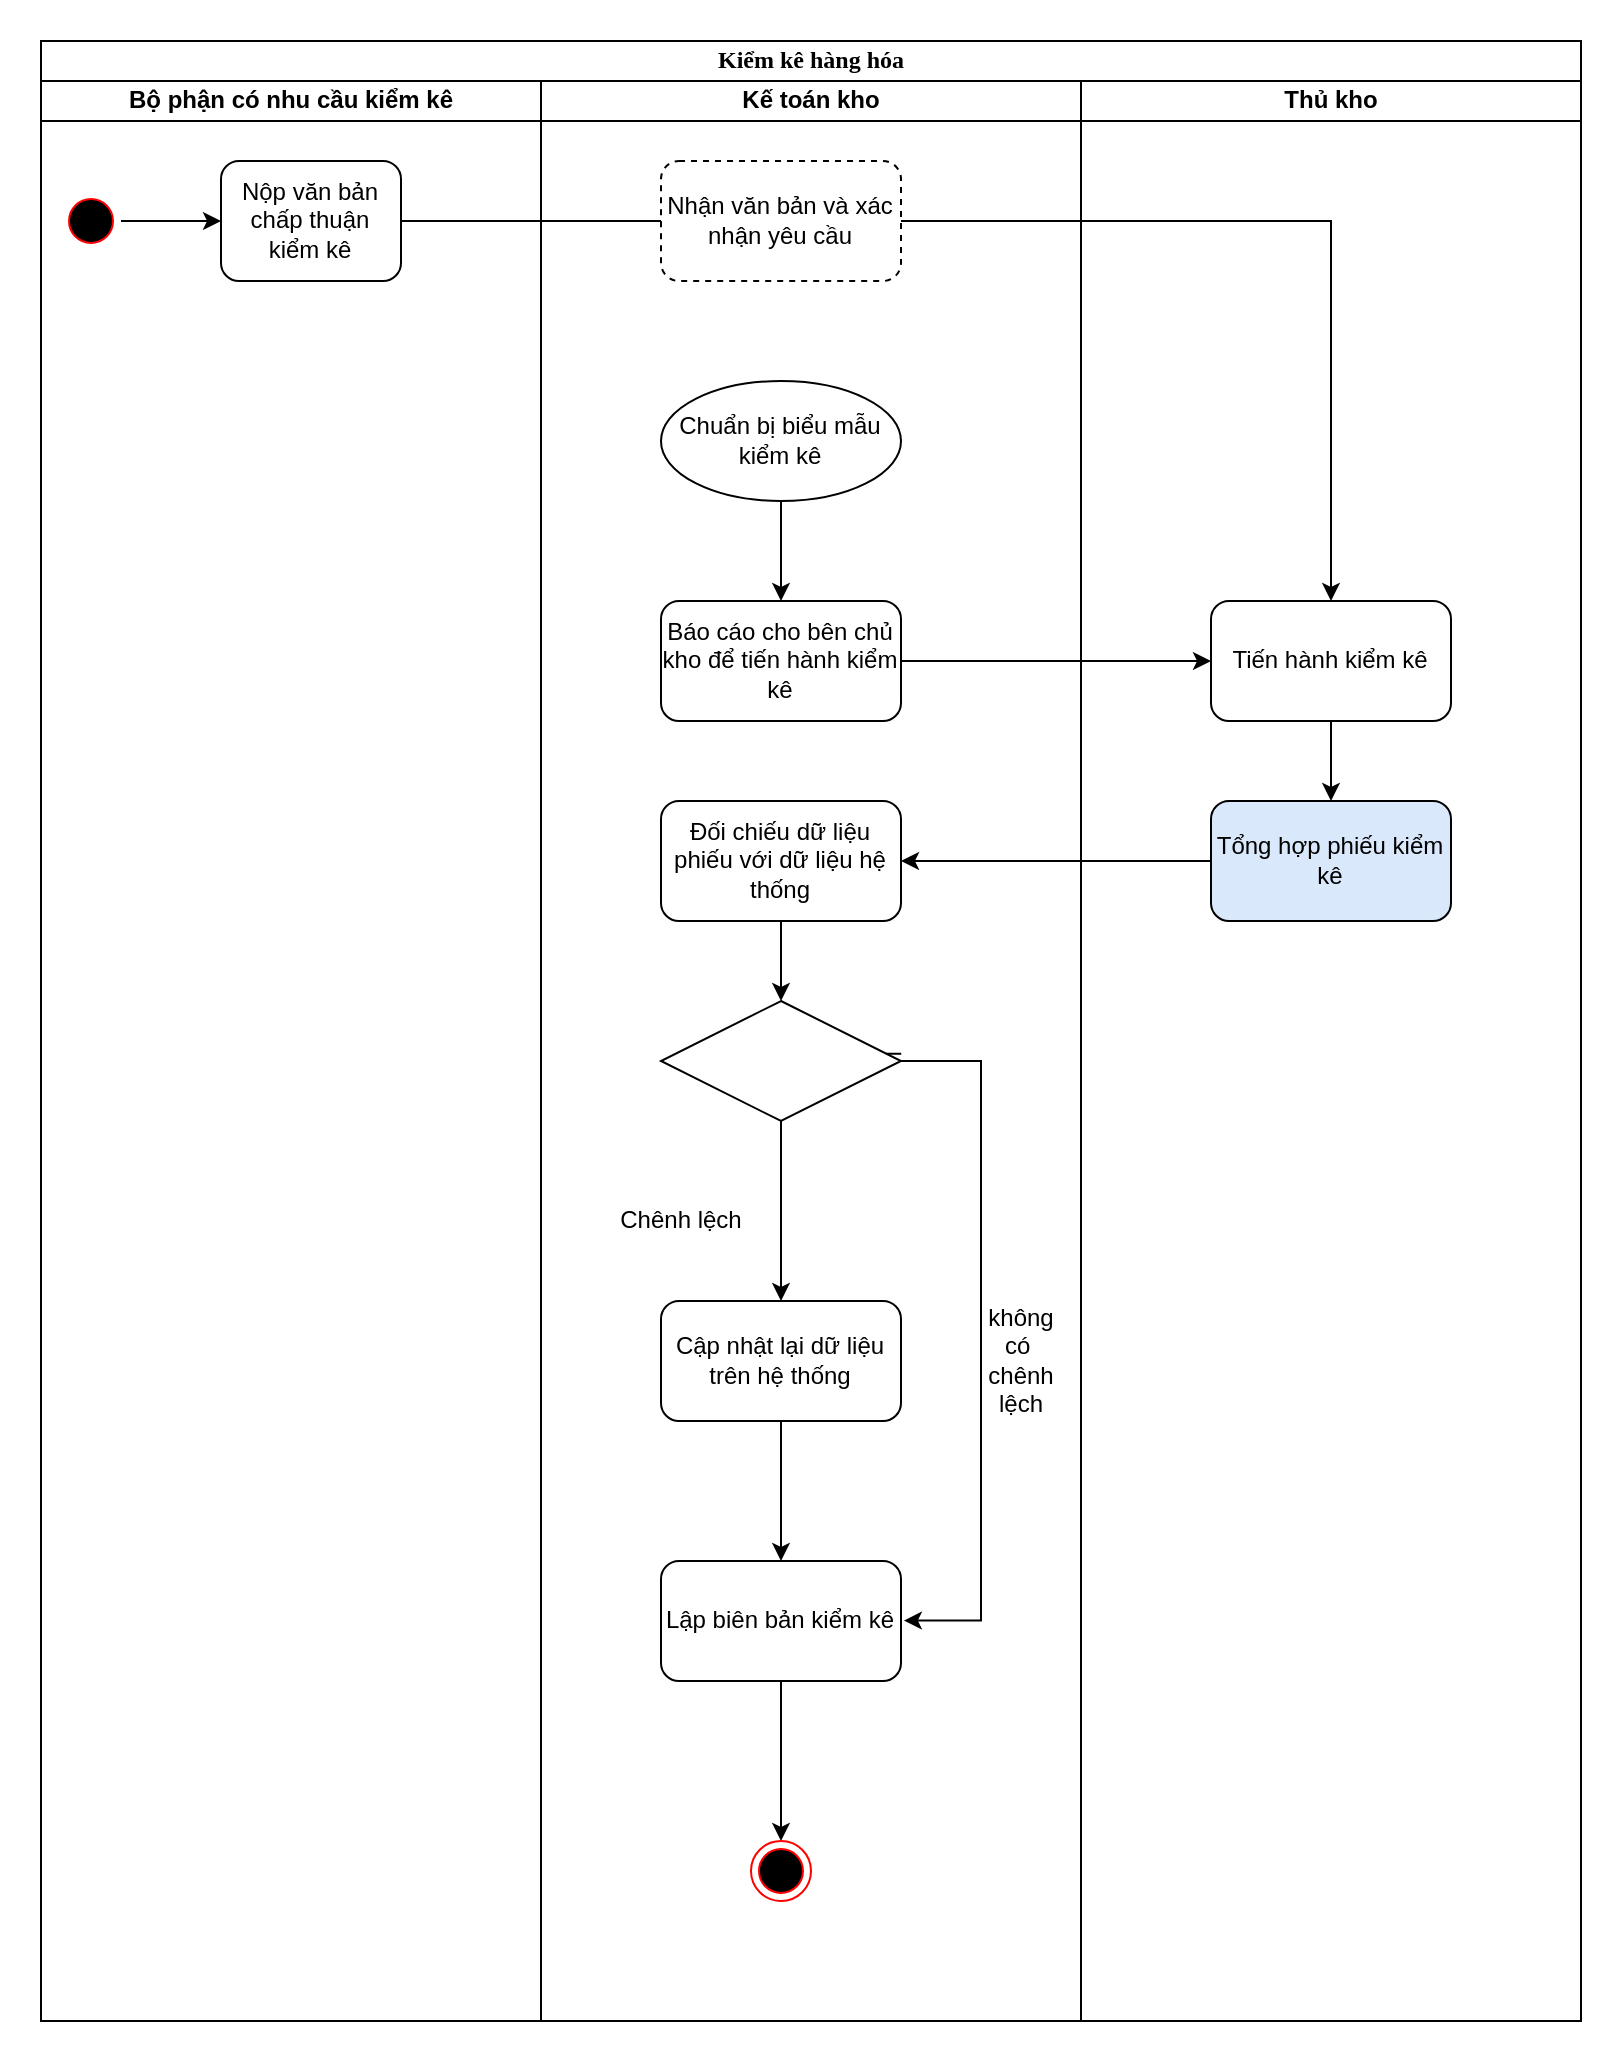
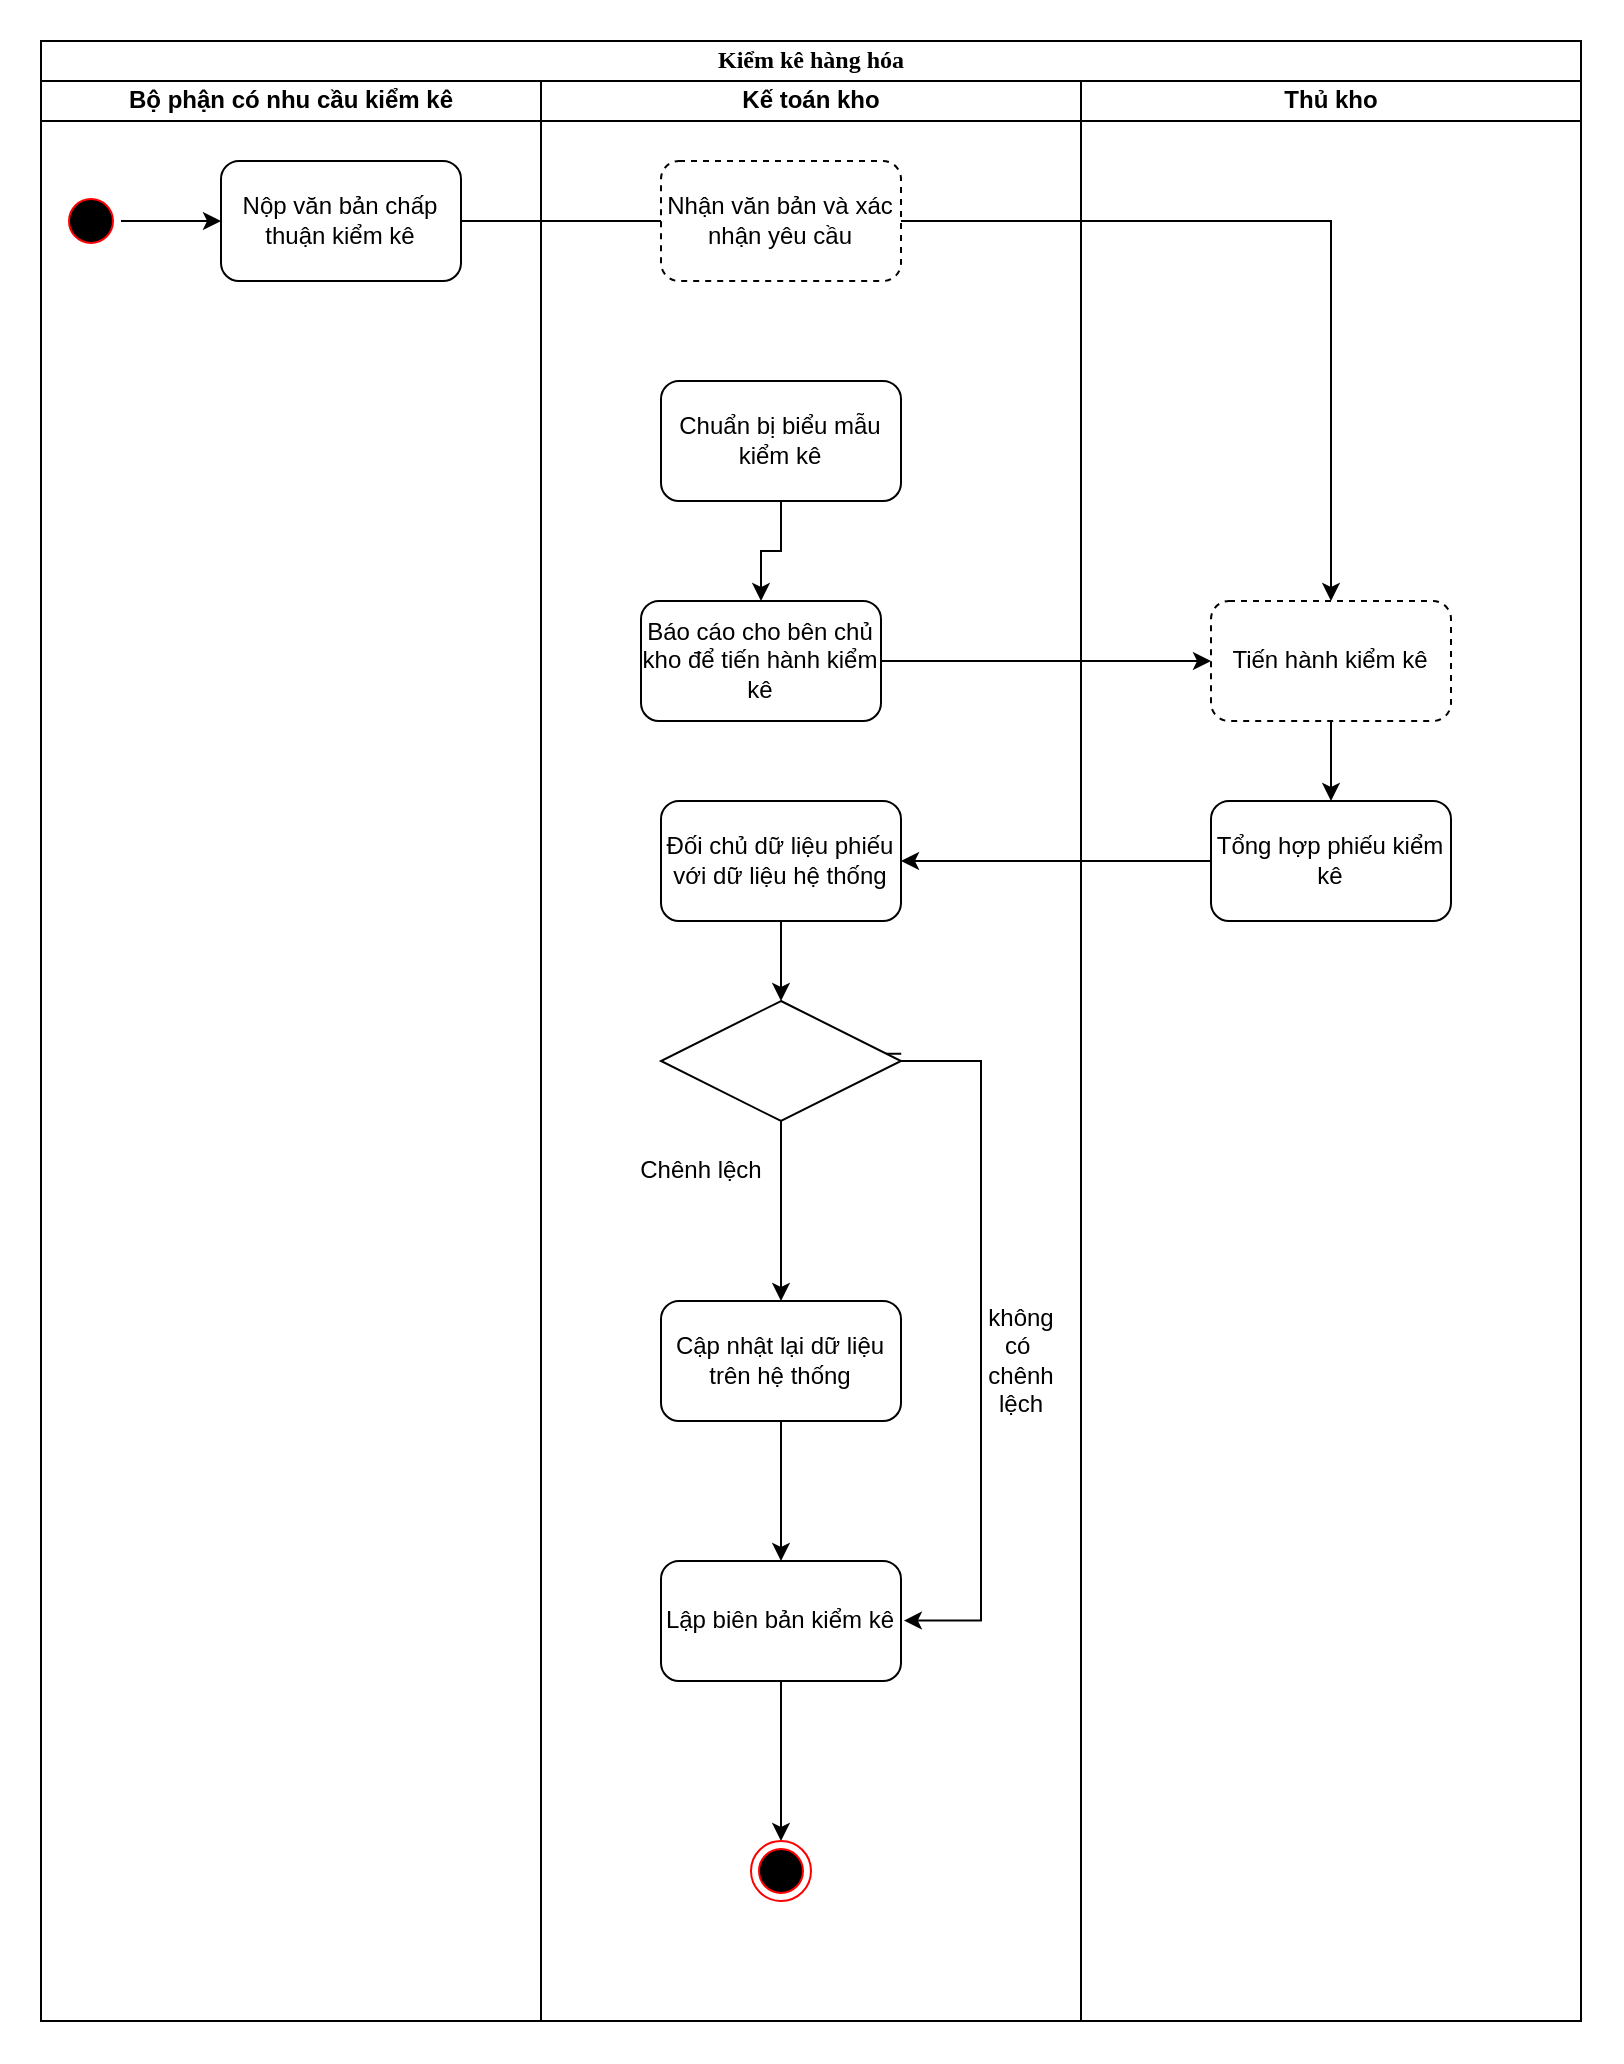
node "Nộp văn bản chấp thuận kiểm kê": size 180x120 -> 240x120
node "Chuẩn bị biểu mẫu kiểm kê": shape ellipse -> rounded rectangle
node "Báo cáo cho bên chủ kho để tiến hành kiểm kê": moved (781, 661) -> (761, 661)
node "Tiến hành kiểm kê": style solid -> dashed
node "Đối chiếu dữ liệu phiếu với dữ liệu hệ thống": label "Đối chiếu dữ liệu phiếu với dữ liệu hệ thống" -> "Đối chủ dữ liệu phiếu với dữ liệu hệ thống"
node "Tổng hợp phiếu kiểm kê": fillcolor #dae8fc -> #ffffff
node "Chênh lệch": moved (681, 1221) -> (701, 1171)
